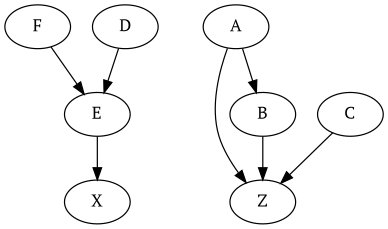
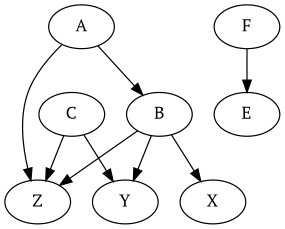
node "D": removed
edge "E" -> "X": now "B" -> "X"
node "Y": added
